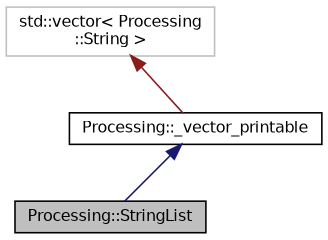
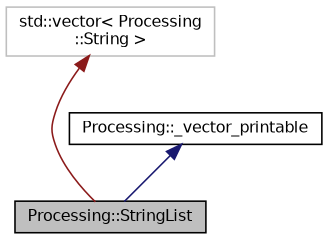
edge "Processing::_vector_printable" -> "std::vector< Processing ::String >": now "Processing::StringList" -> "std::vector< Processing ::String >"
